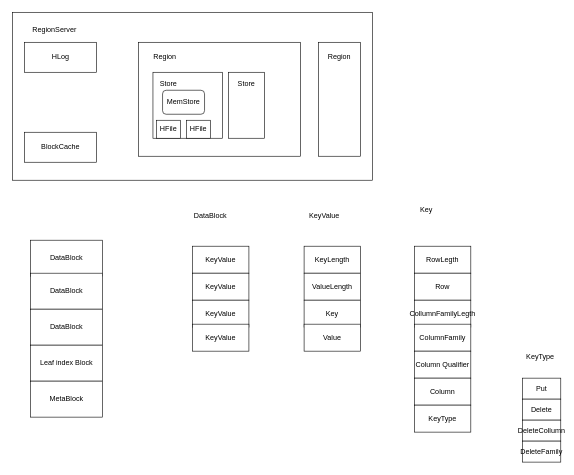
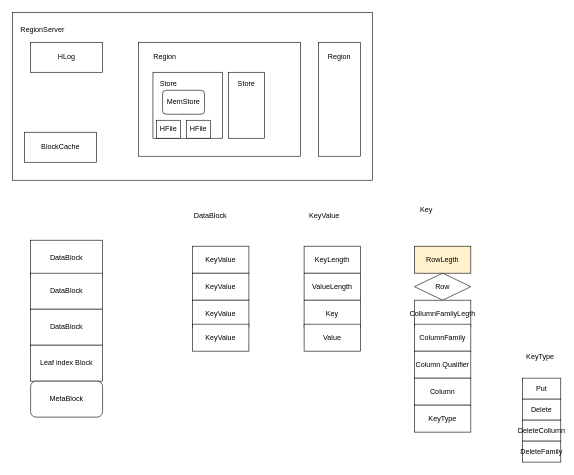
node "RegionServer": moved (54, 30) -> (42, 30)
node "HLog": moved (60, 57) -> (66, 57)
node "RowLegth": fillcolor #ffffff -> #fff2cc
node "Row": shape rectangle -> diamond
node "MetaBlock": shape rectangle -> rounded rectangle
